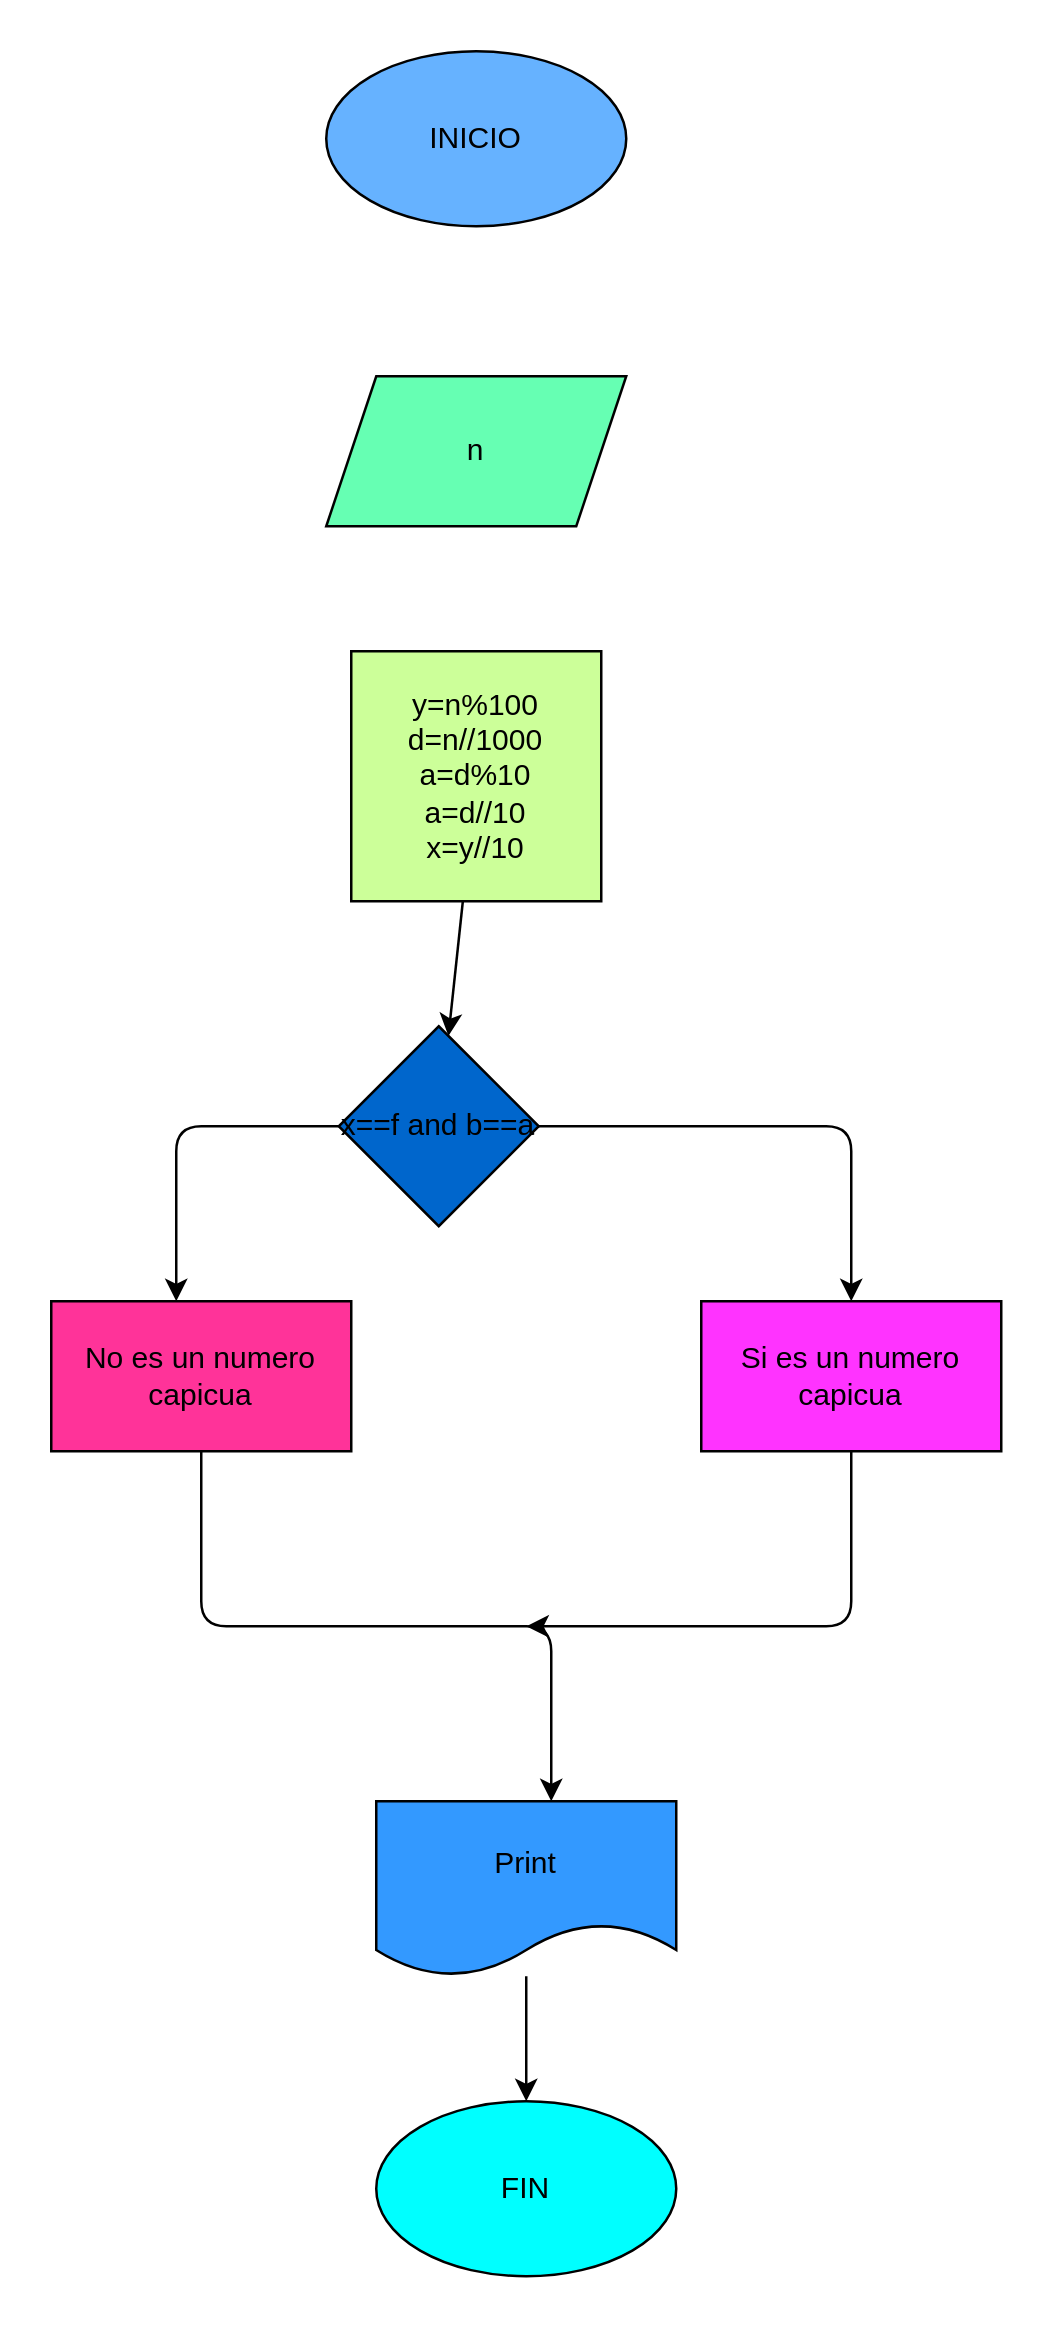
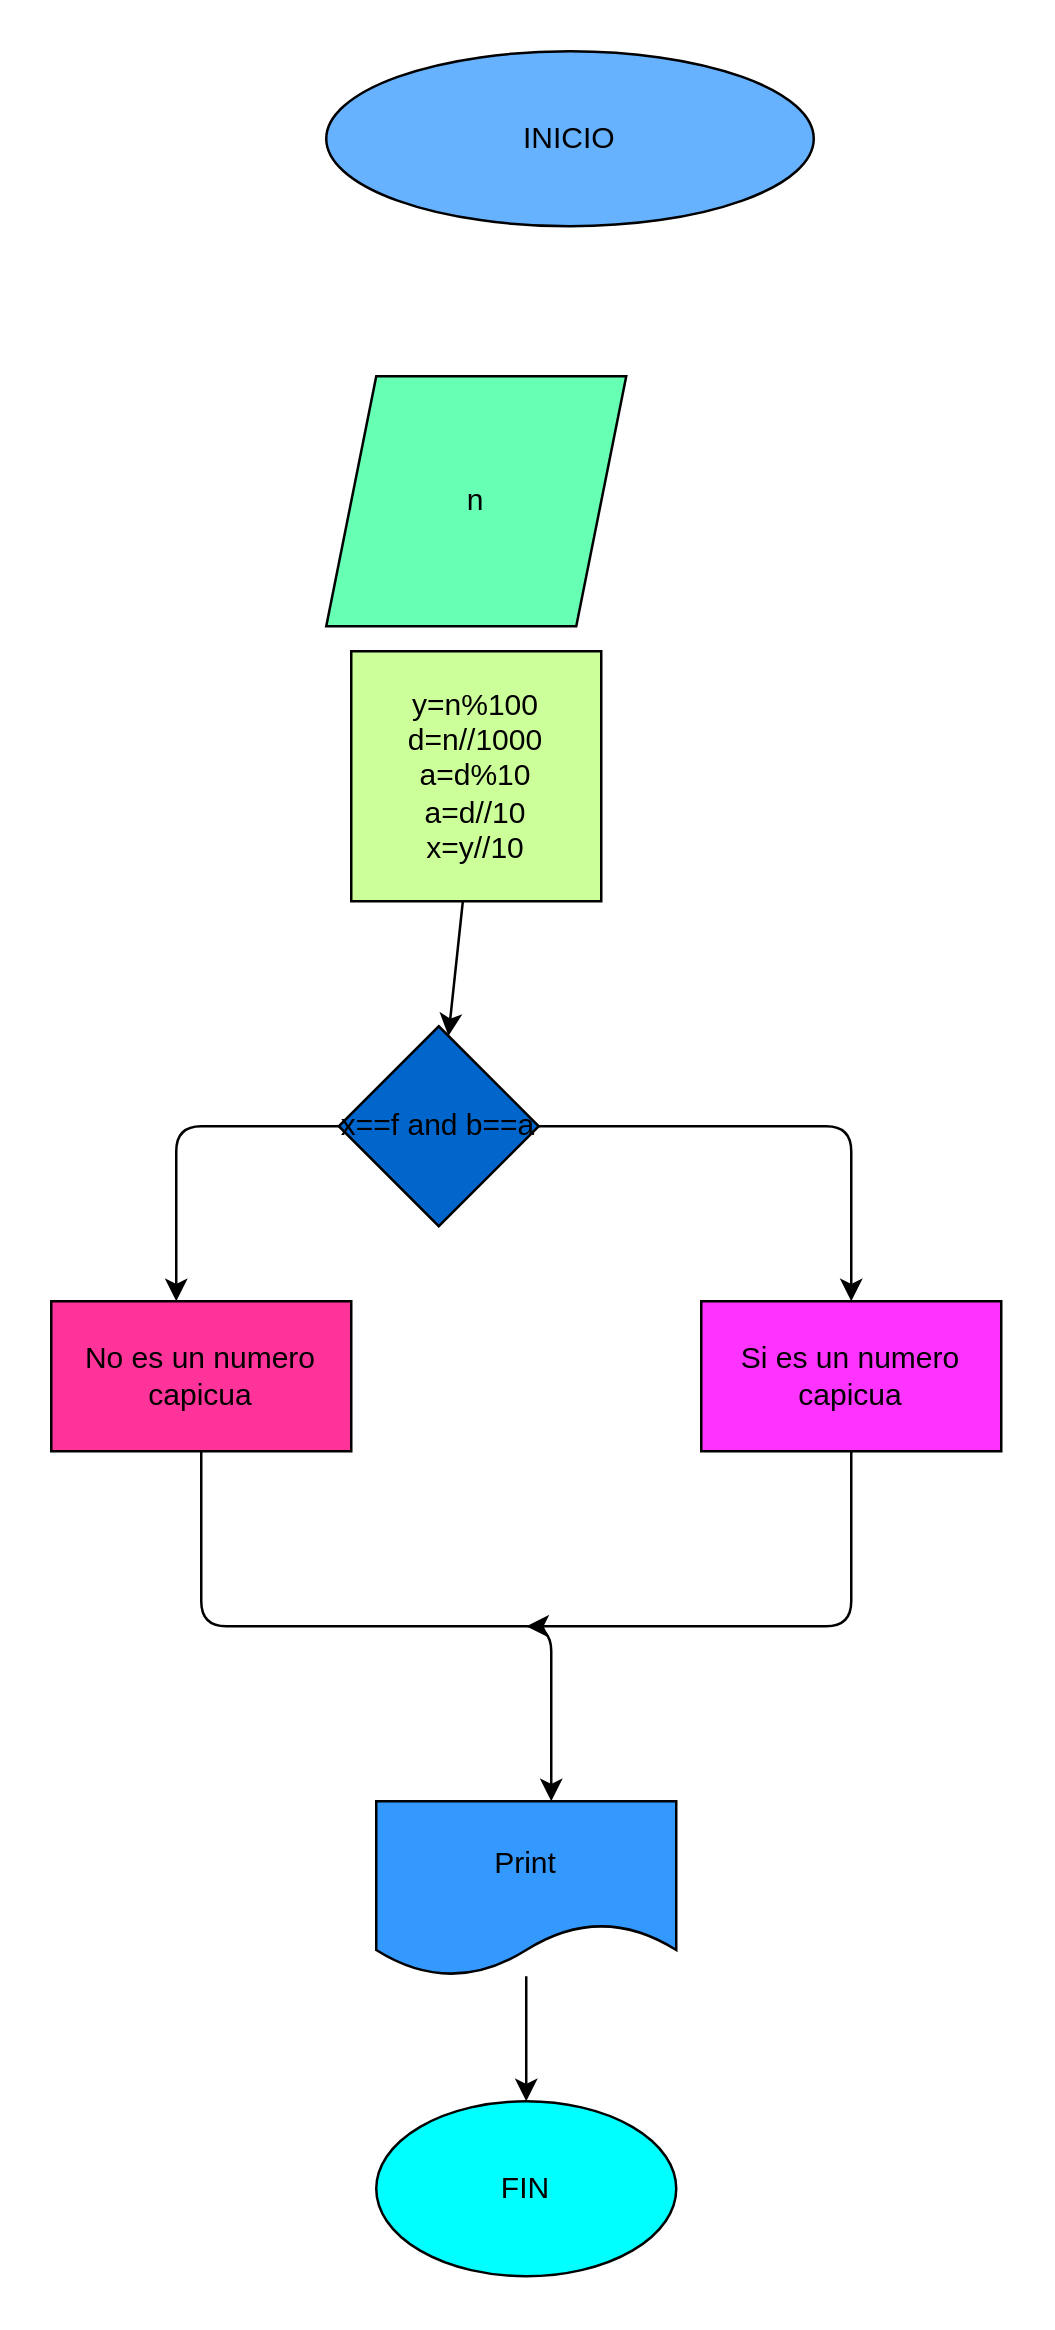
node "INICIO": size 300x175 -> 488x175
node "n": size 300x150 -> 300x250
